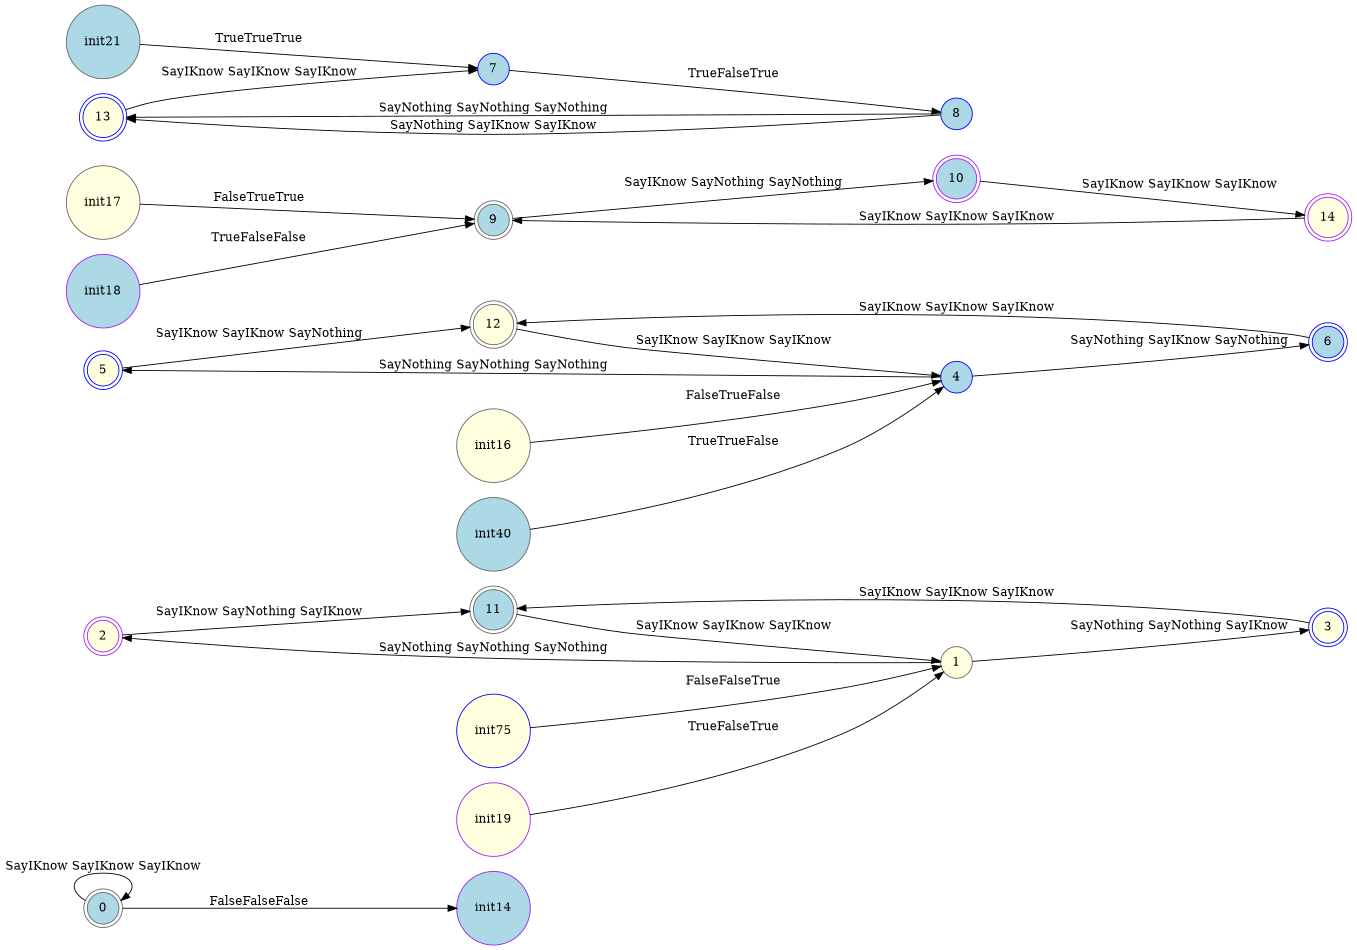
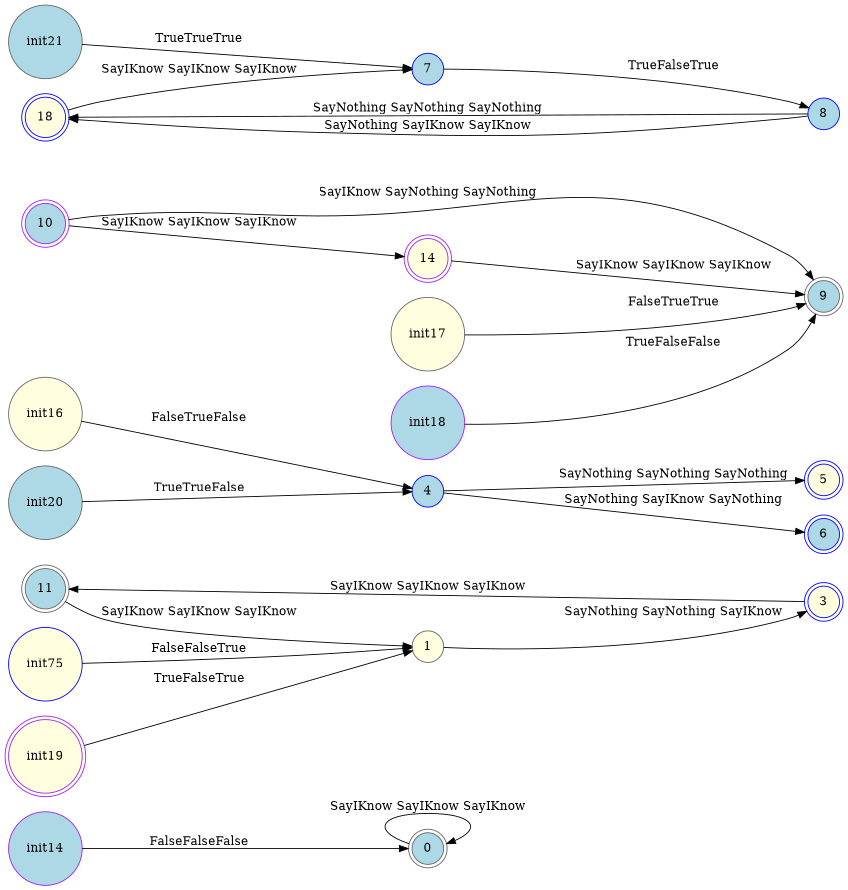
node "13": label "13" -> "18"
edge "9" -> "10": reversed
node "12": removed
node "init40": label "init40" -> "init20"
node "2": removed
node "init19": shape circle -> doublecircle
edge "0" -> "init14": reversed
